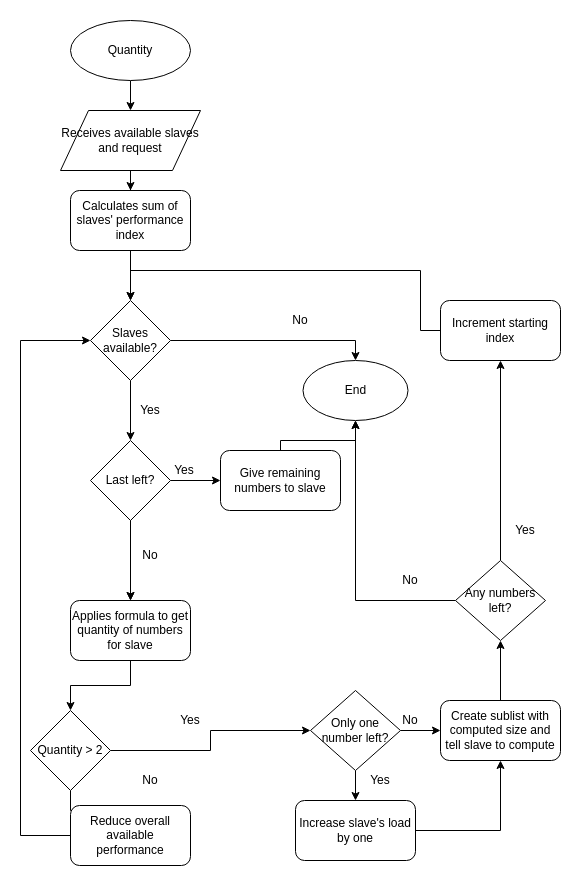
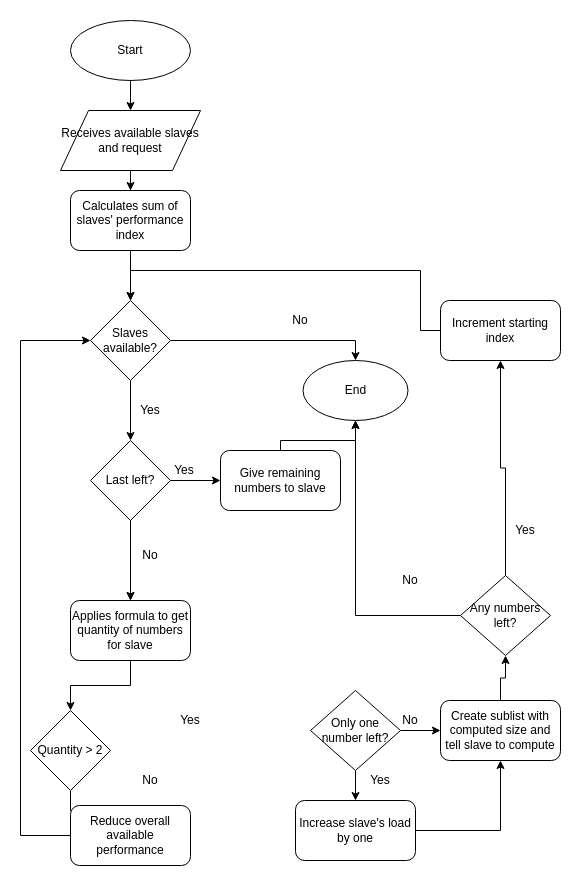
node "Quantity": label "Quantity" -> "Start"
node "Any numbers left?": moved (501, 601) -> (506, 616)
edge "Quantity > 2" -> "Only one number left?": removed
